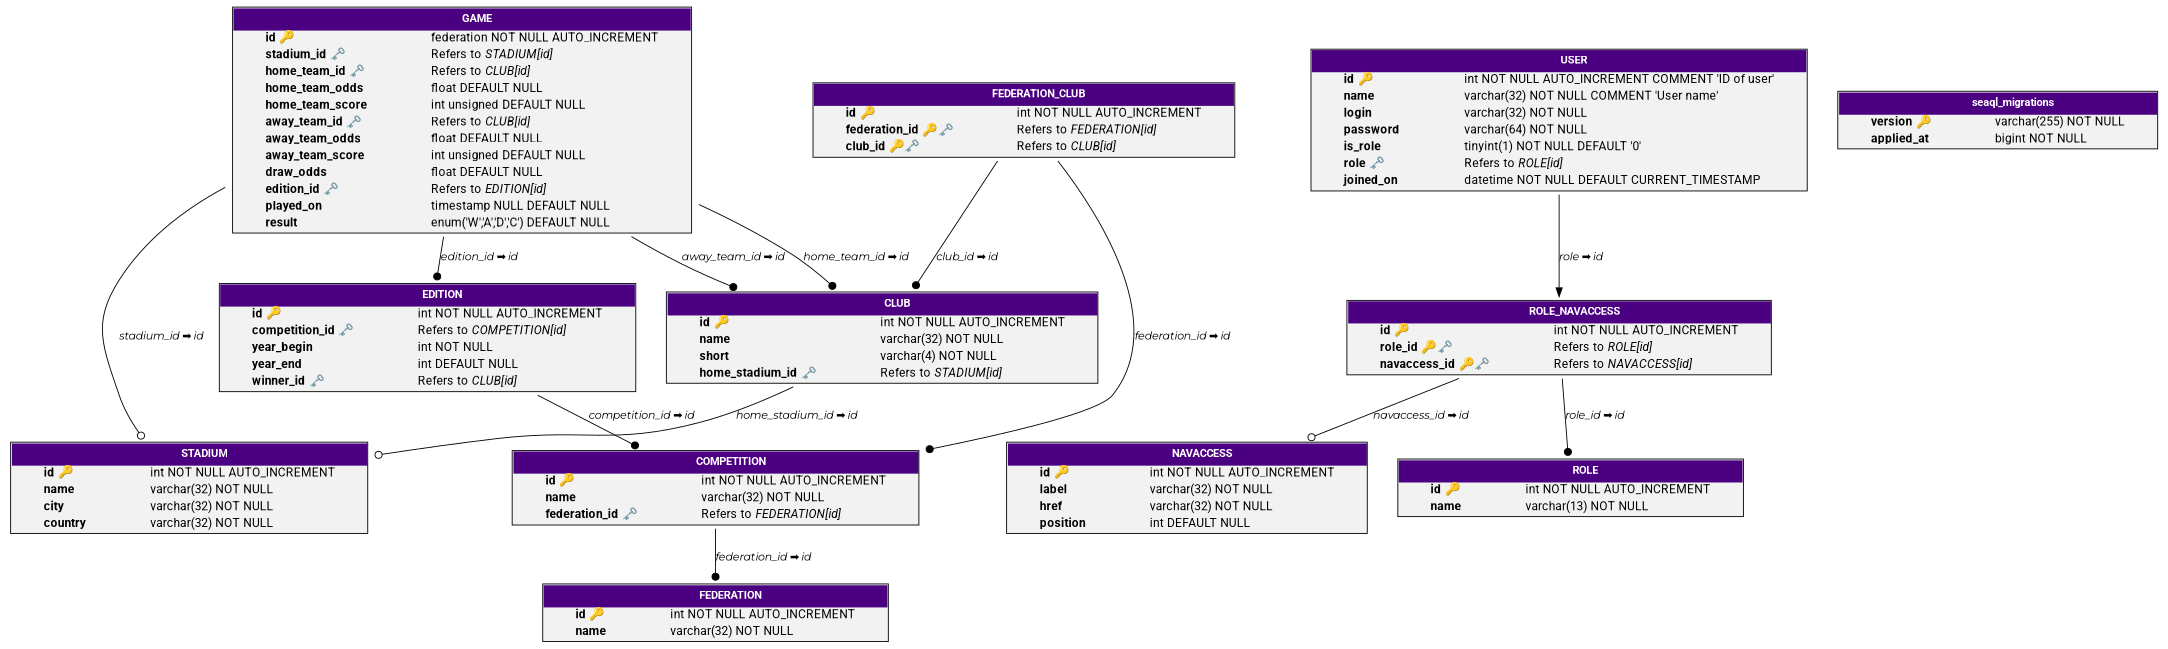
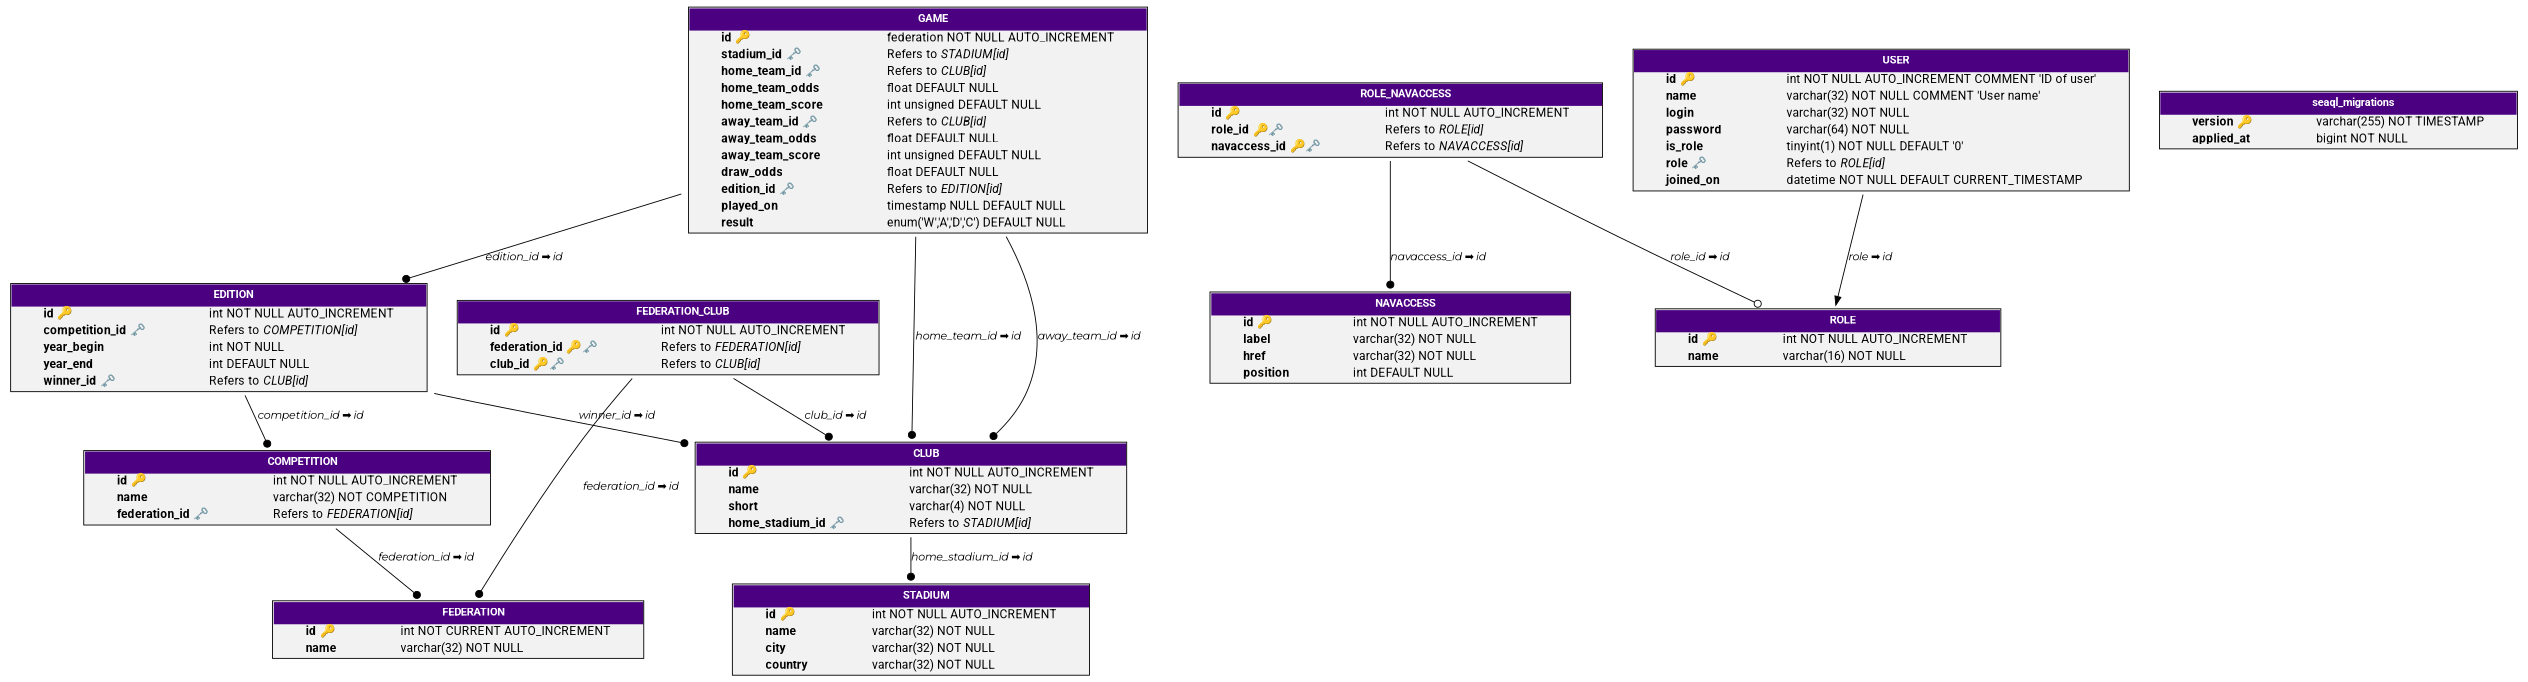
node "seaql_migrations": text "varchar(255) NOT NULL" -> "varchar(255) NOT TIMESTAMP"
edge "USER" -> "ROLE_NAVACCESS": now "USER" -> "ROLE"
edge "GAME" -> "STADIUM": removed, label "stadium_id ➡ id"
edge "FEDERATION_CLUB" -> "COMPETITION": now "FEDERATION_CLUB" -> "FEDERATION"
edge "ROLE_NAVACCESS" -> "NAVACCESS": arrowhead odot -> dot
edge "ROLE_NAVACCESS" -> "ROLE": arrowhead dot -> odot
edge "EDITION" -> "CLUB": added, label "winner_id ➡ id"
edge "CLUB" -> "STADIUM": arrowhead odot -> dot
node "COMPETITION": text "varchar(32) NOT NULL" -> "varchar(32) NOT COMPETITION"
node "ROLE": text "varchar(13) NOT NULL" -> "varchar(16) NOT NULL"
node "FEDERATION": text "int NOT NULL AUTO_INCREMENT" -> "int NOT CURRENT AUTO_INCREMENT"
